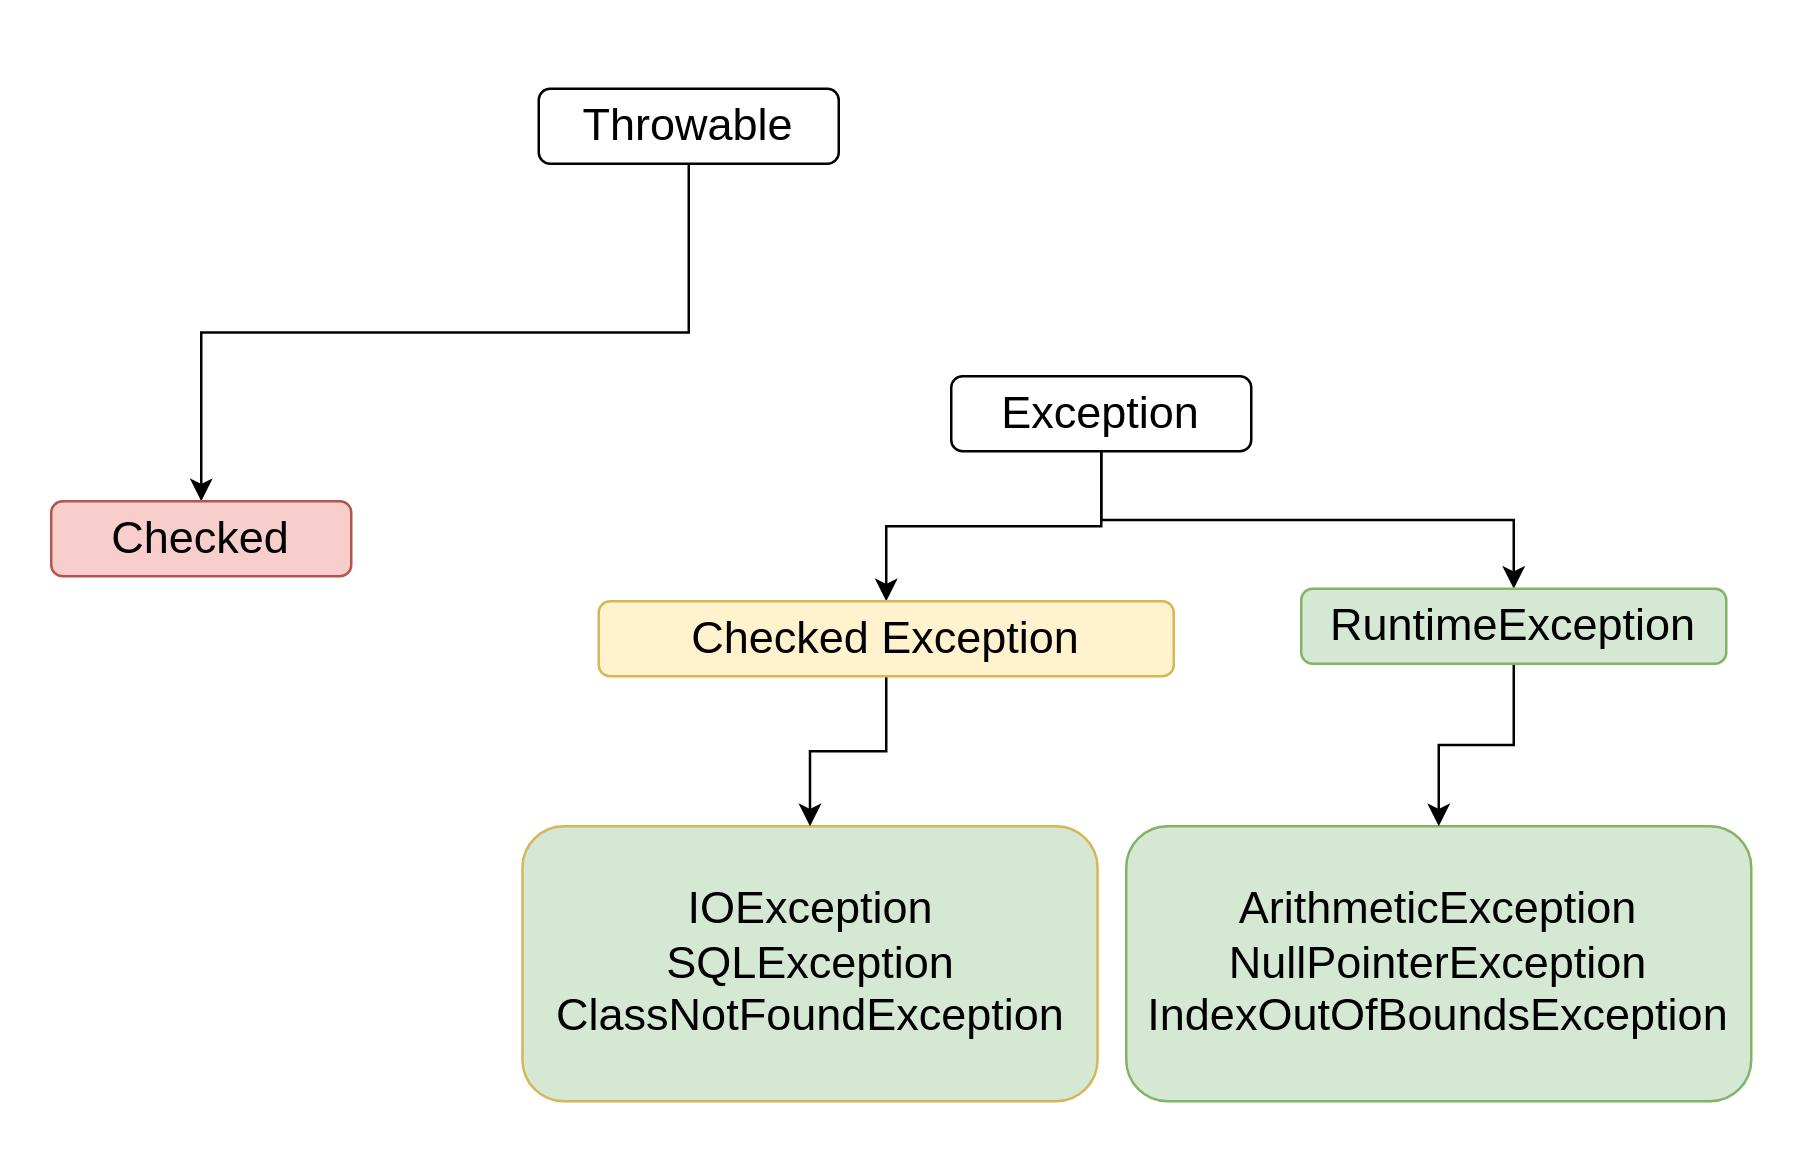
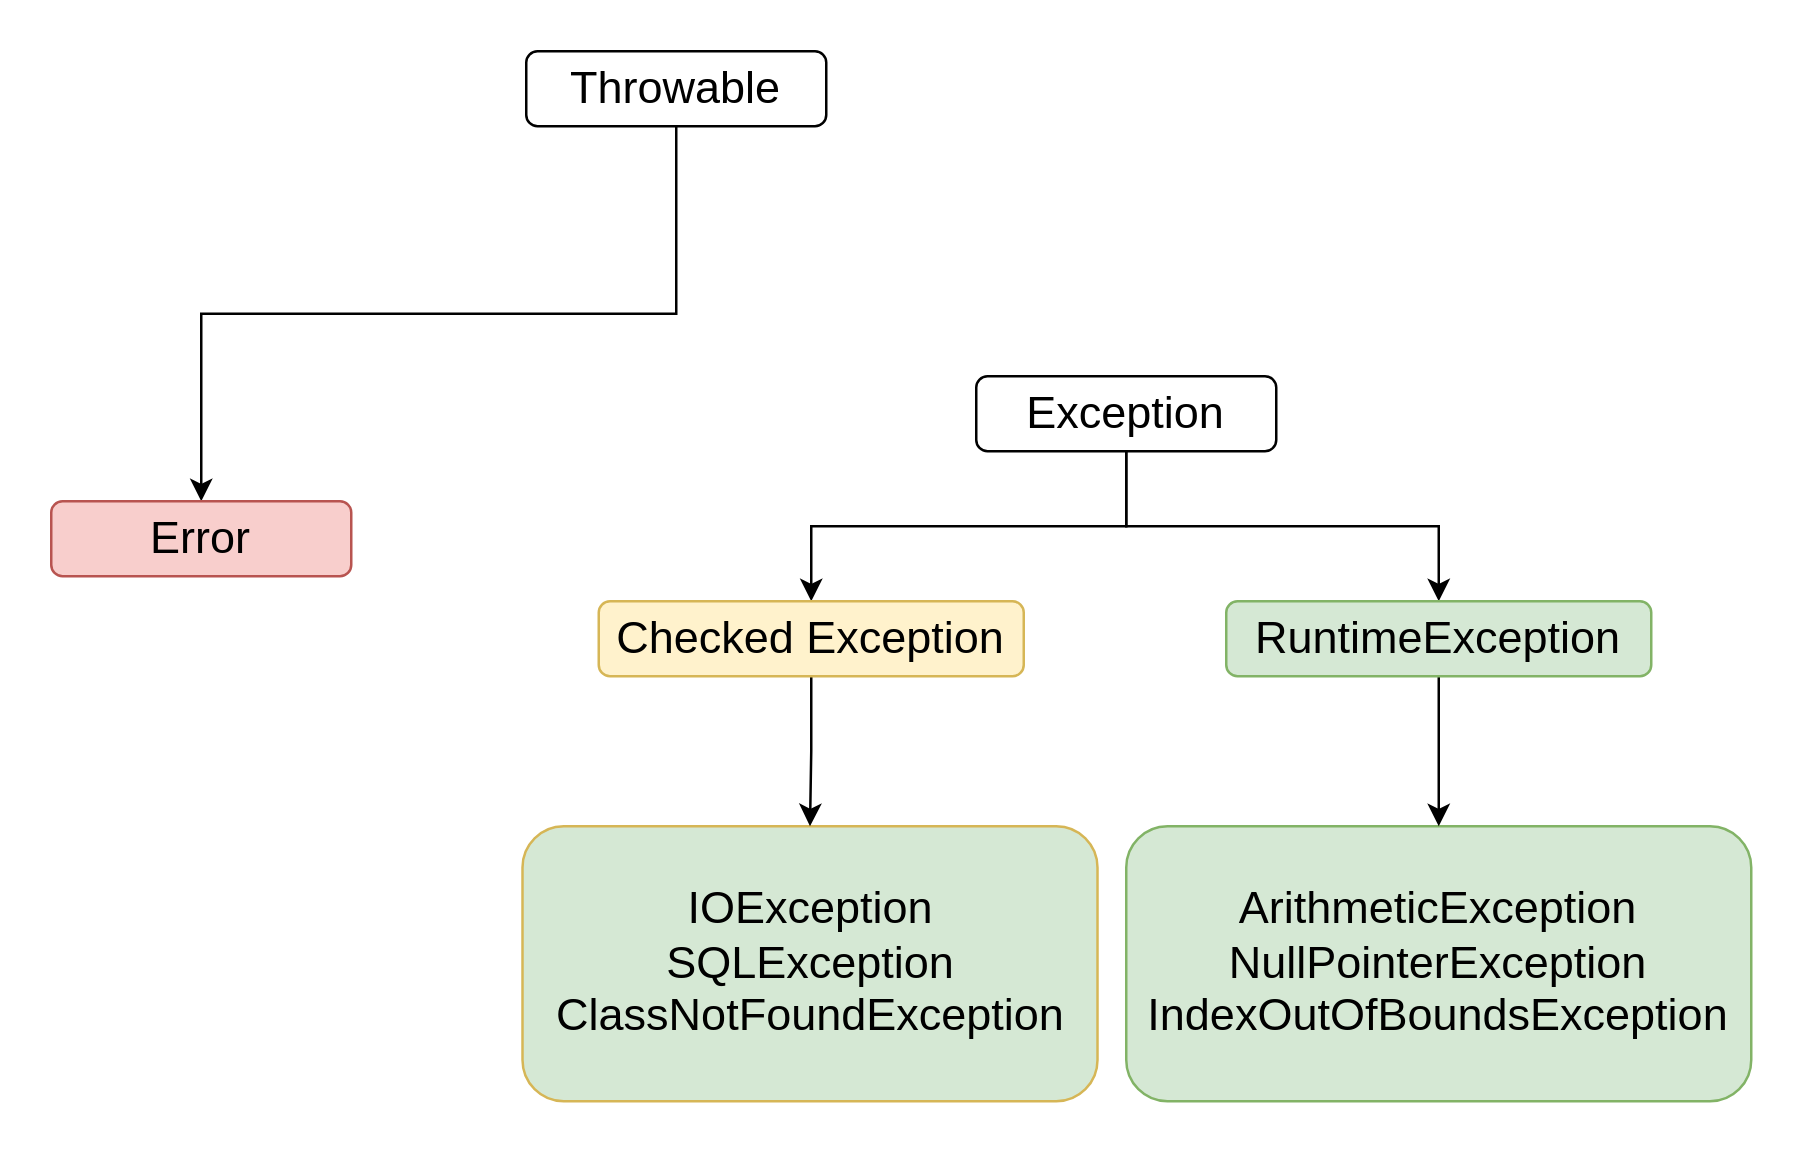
node "Throwable": moved (689, 126) -> (676, 89)
node "Exception": moved (1101, 414) -> (1126, 414)
node "Checked": label "Checked" -> "Error"
node "RuntimeException": moved (1514, 626) -> (1439, 639)
node "Checked Exception": size 575x75 -> 425x75
